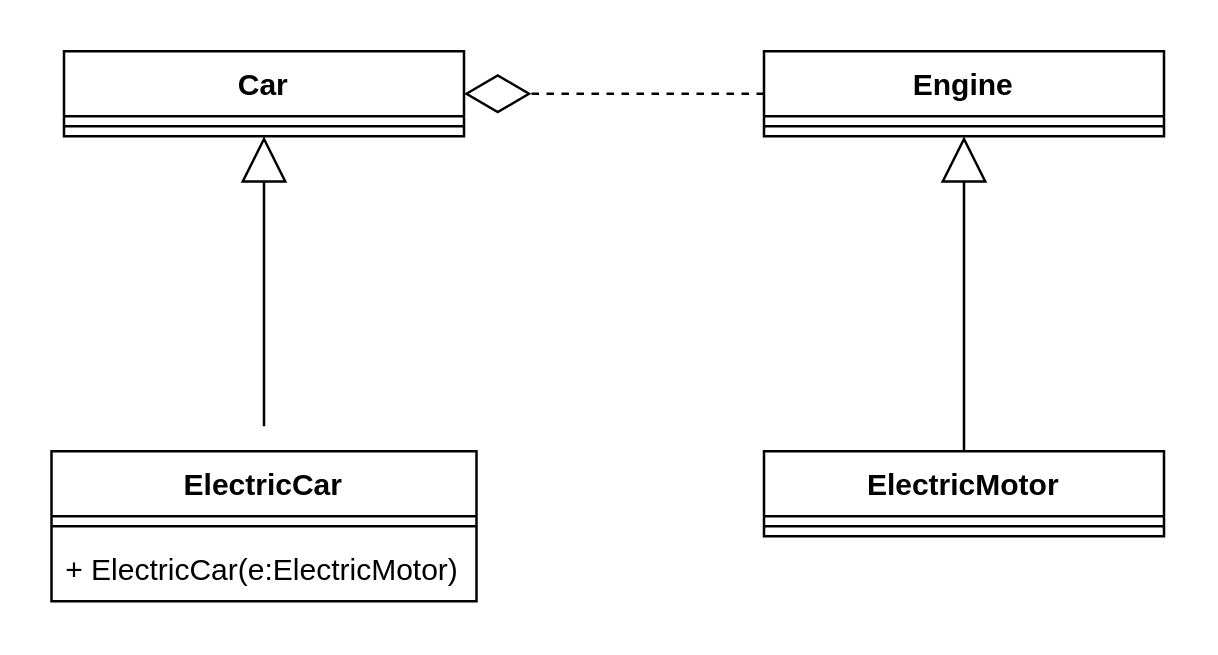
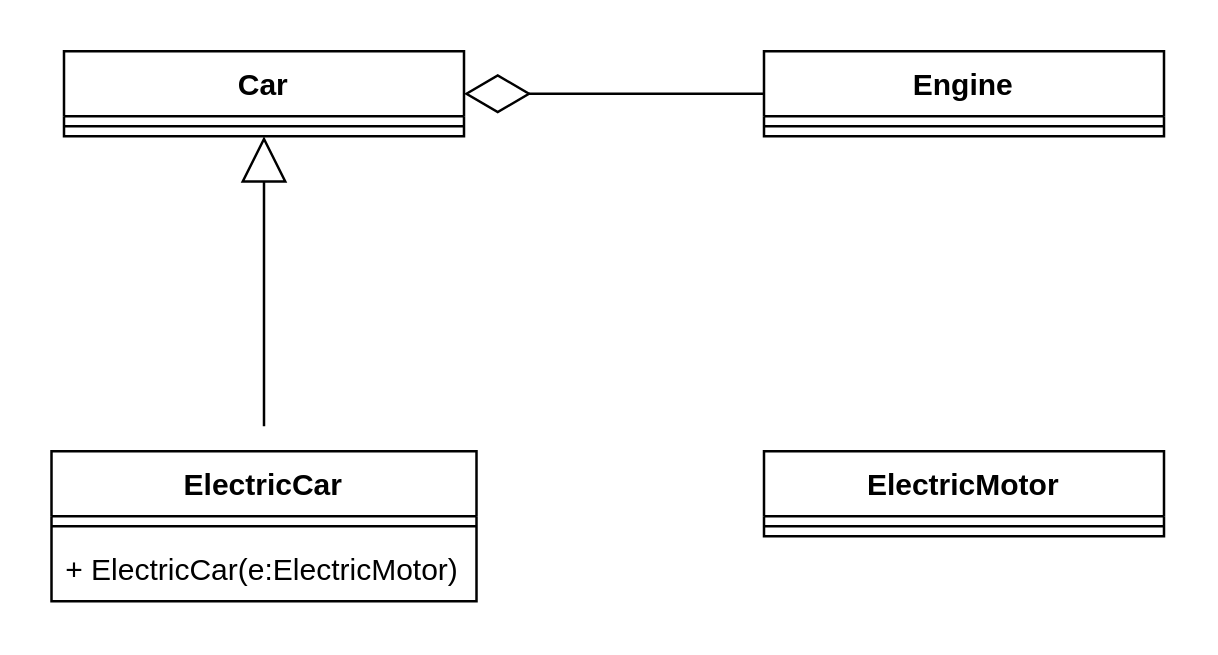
edge "Engine" -> "Car": style dashed -> solid
edge "ElectricMotor" -> "Engine": removed
